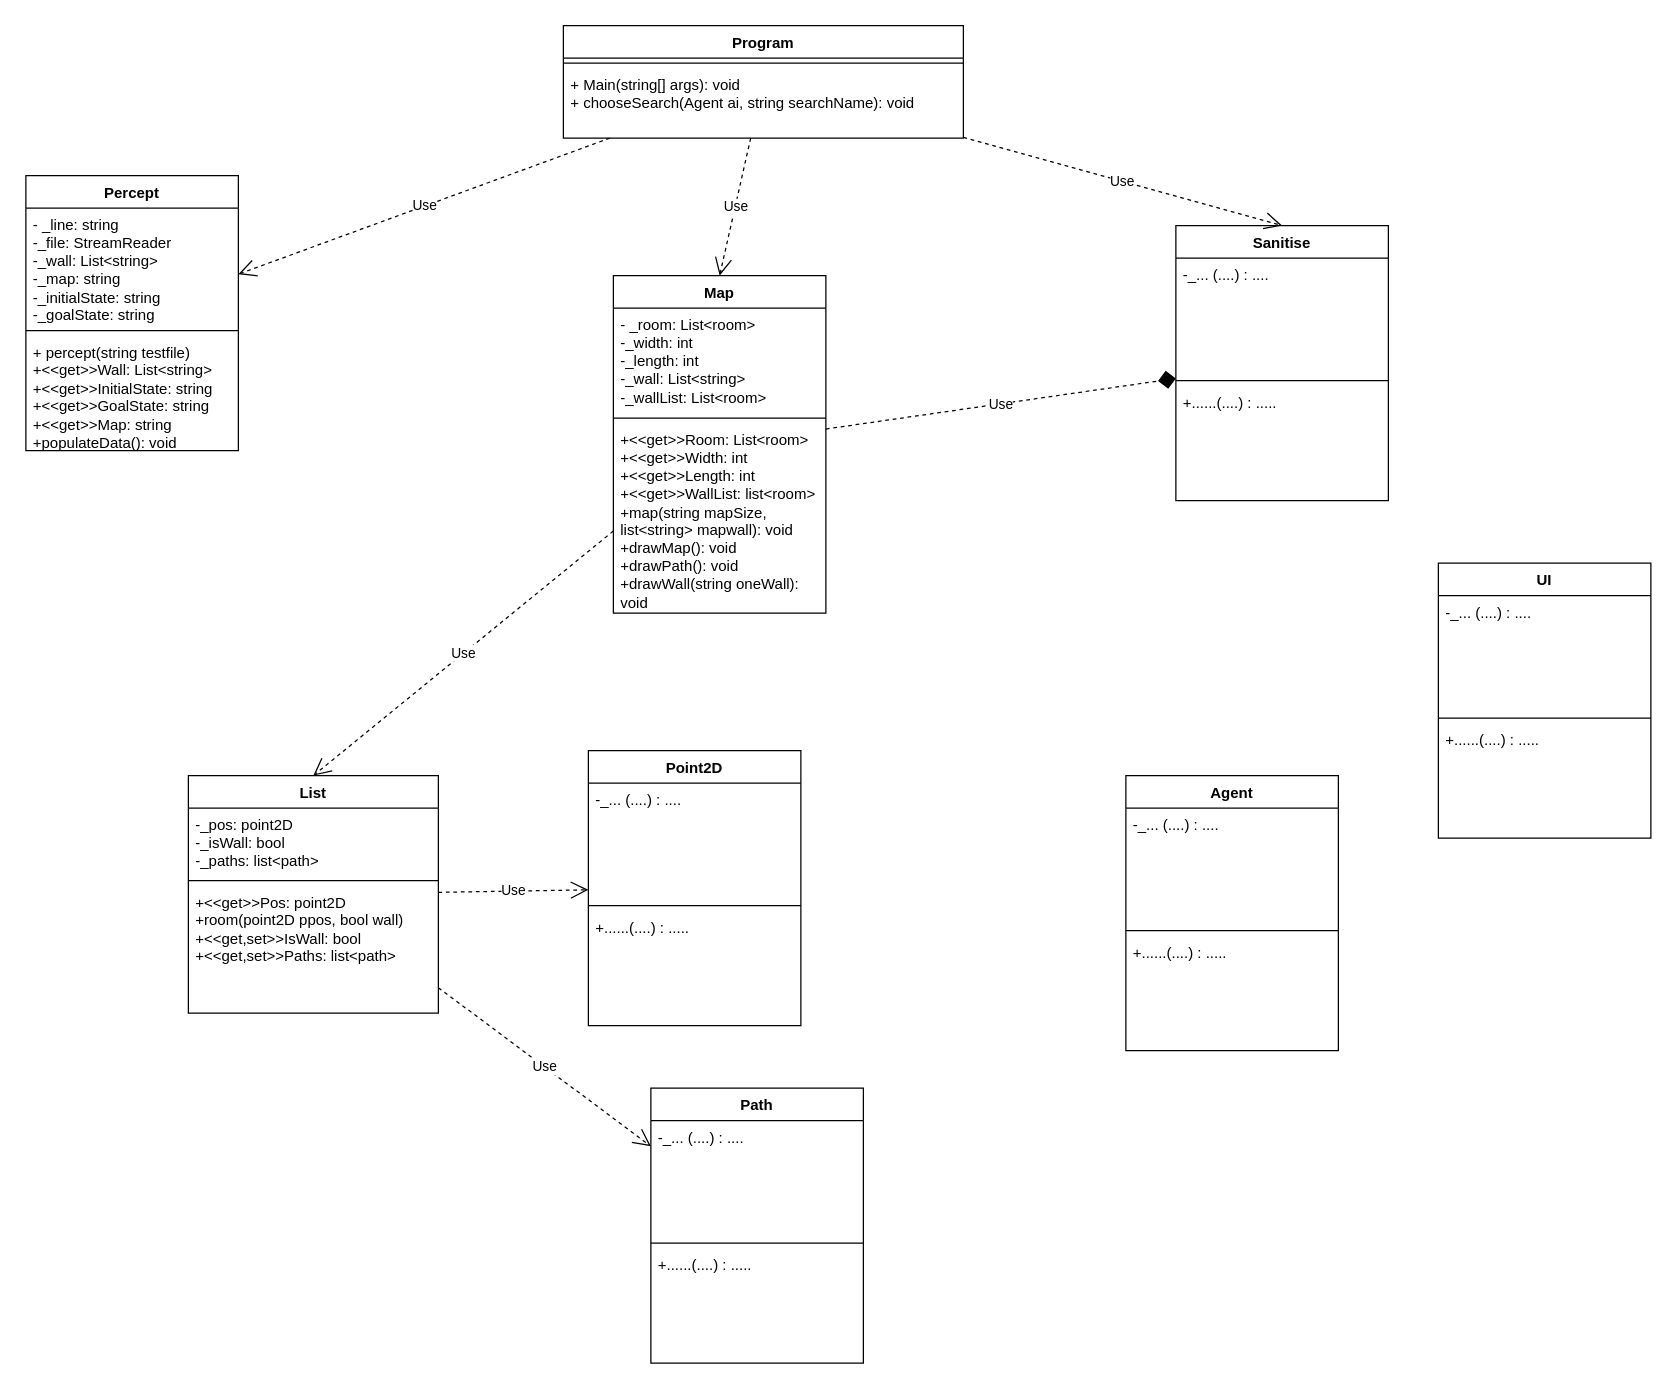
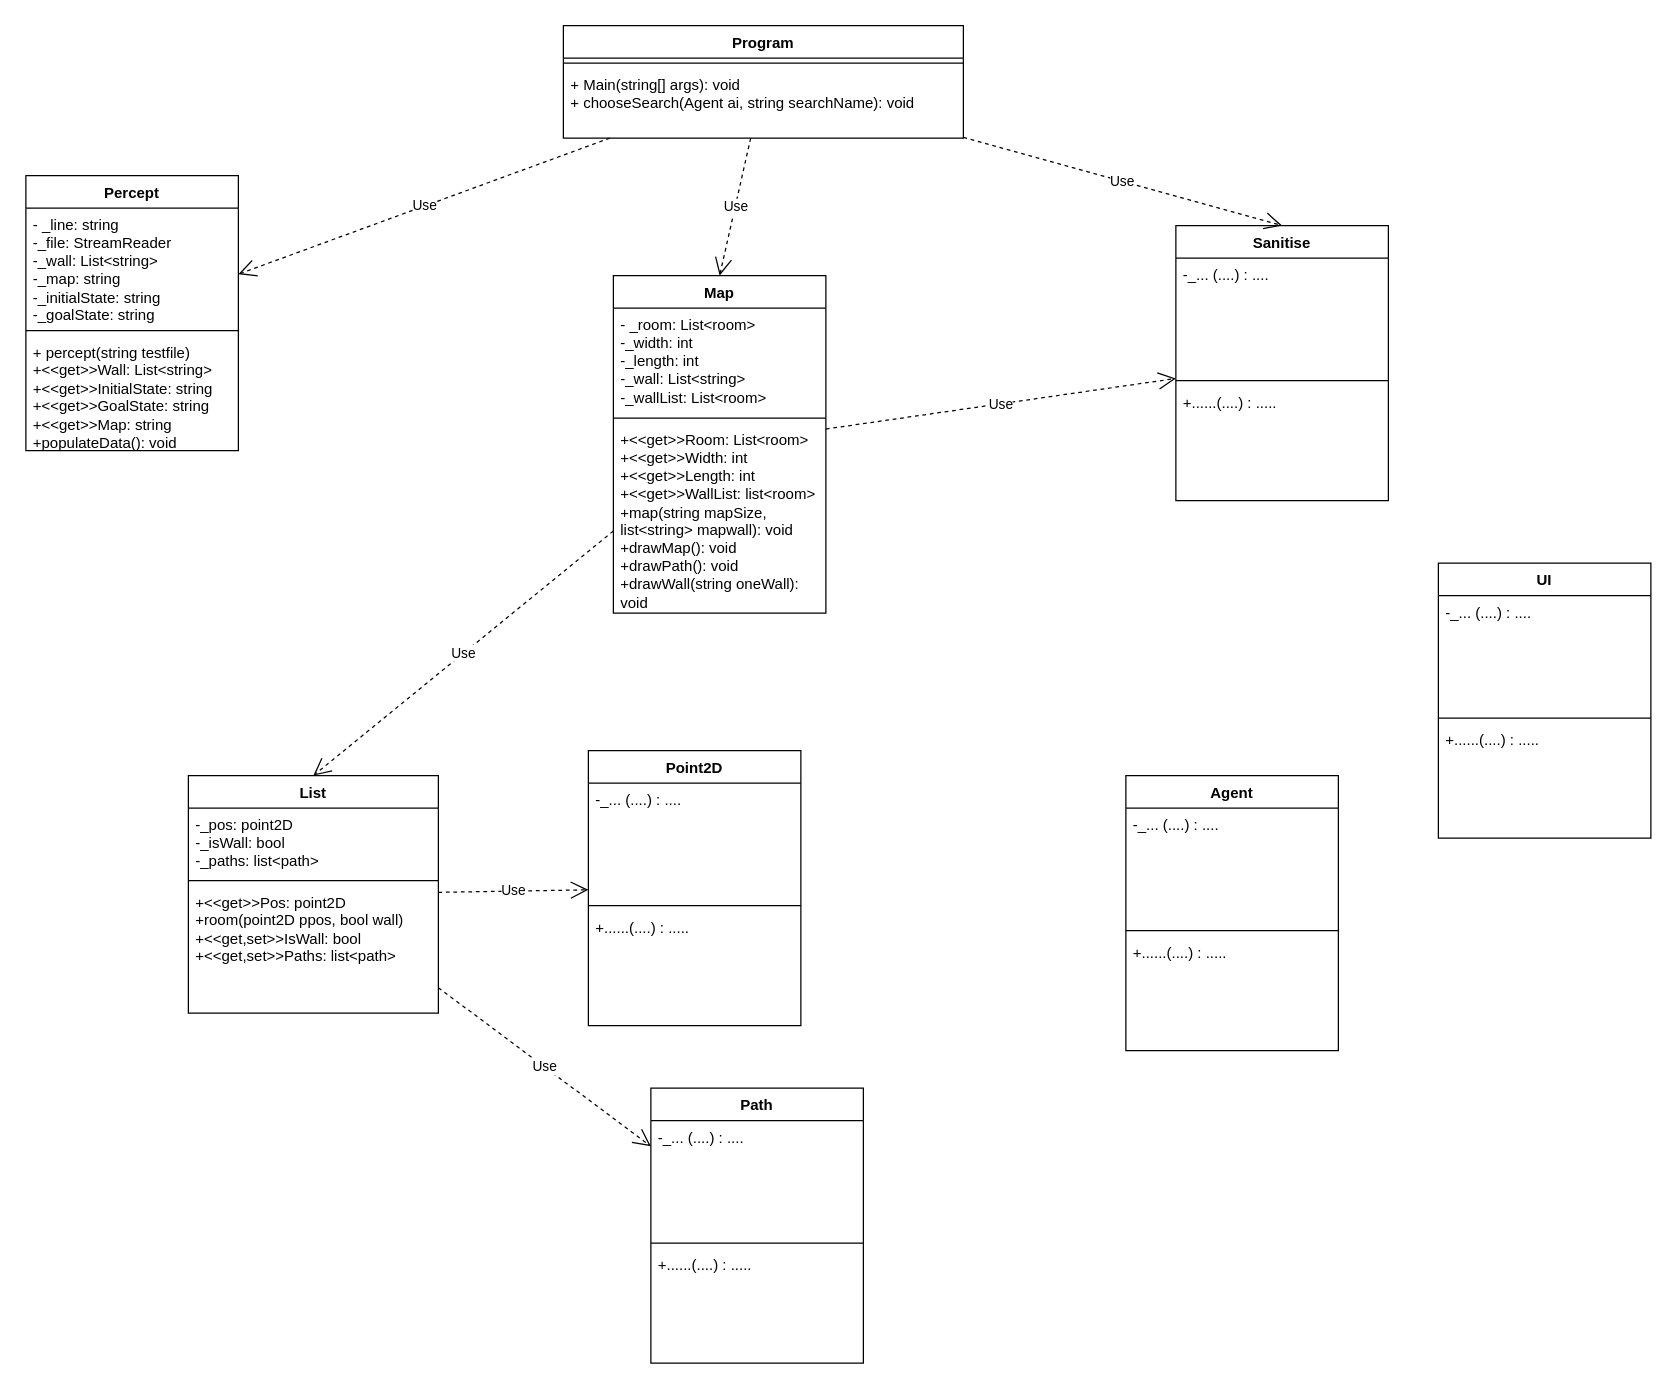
edge "Map" -> "Sanitise": arrowhead diamond -> open
